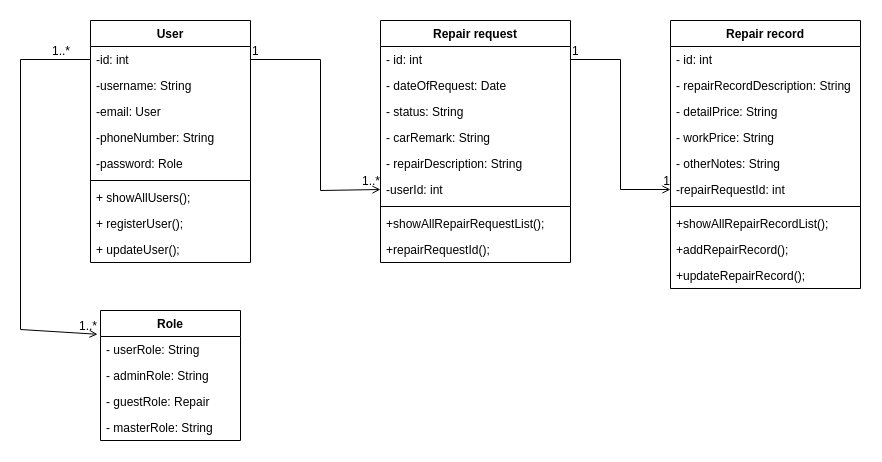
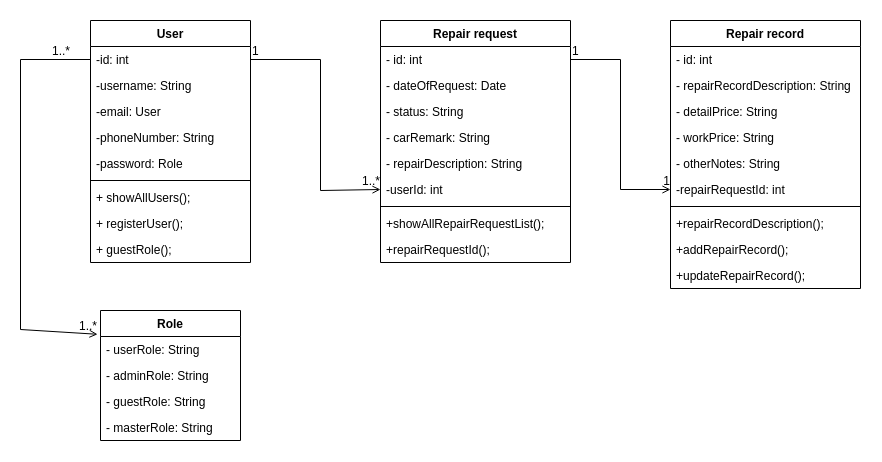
node "+showAllRepairRecordList();": label "+showAllRepairRecordList();" -> "+repairRecordDescription();"
node "+ updateUser();": label "+ updateUser();" -> "+ guestRole();"
node "- guestRole: Repair": label "- guestRole: Repair" -> "- guestRole: String"
